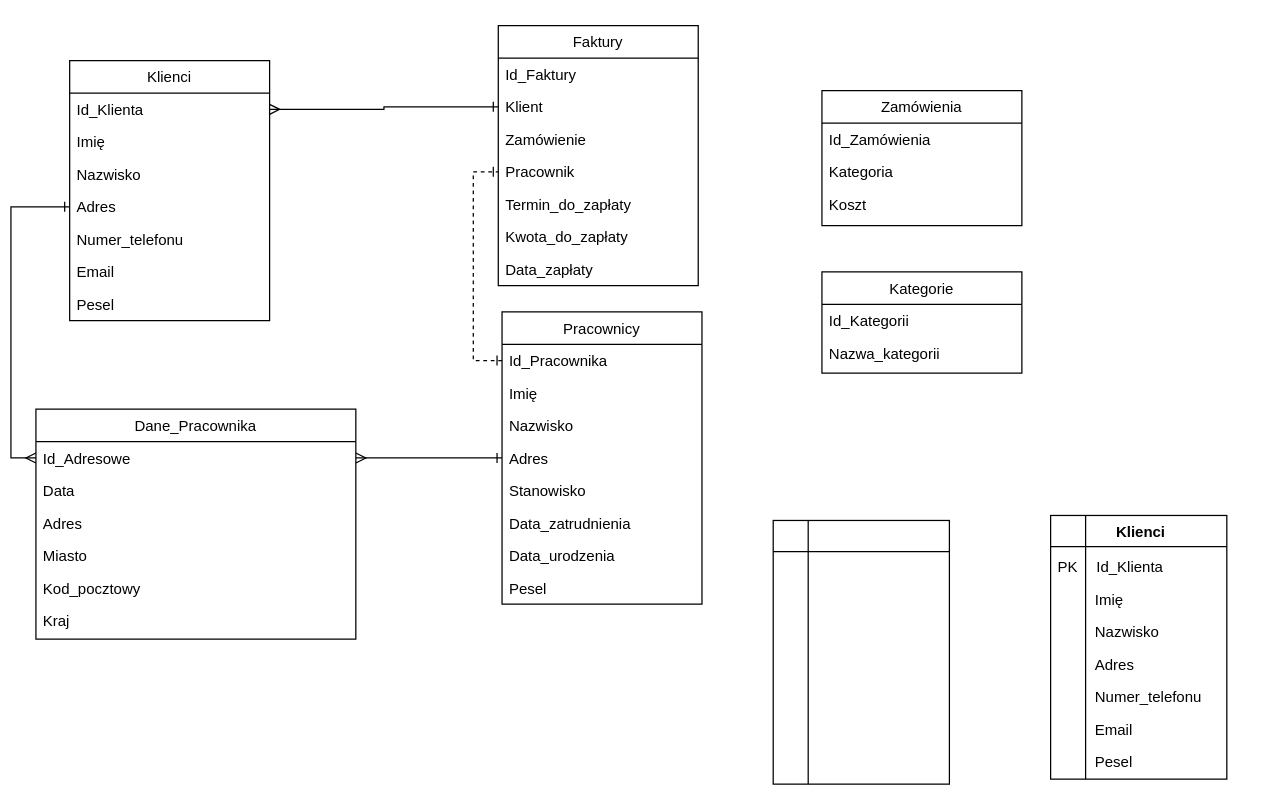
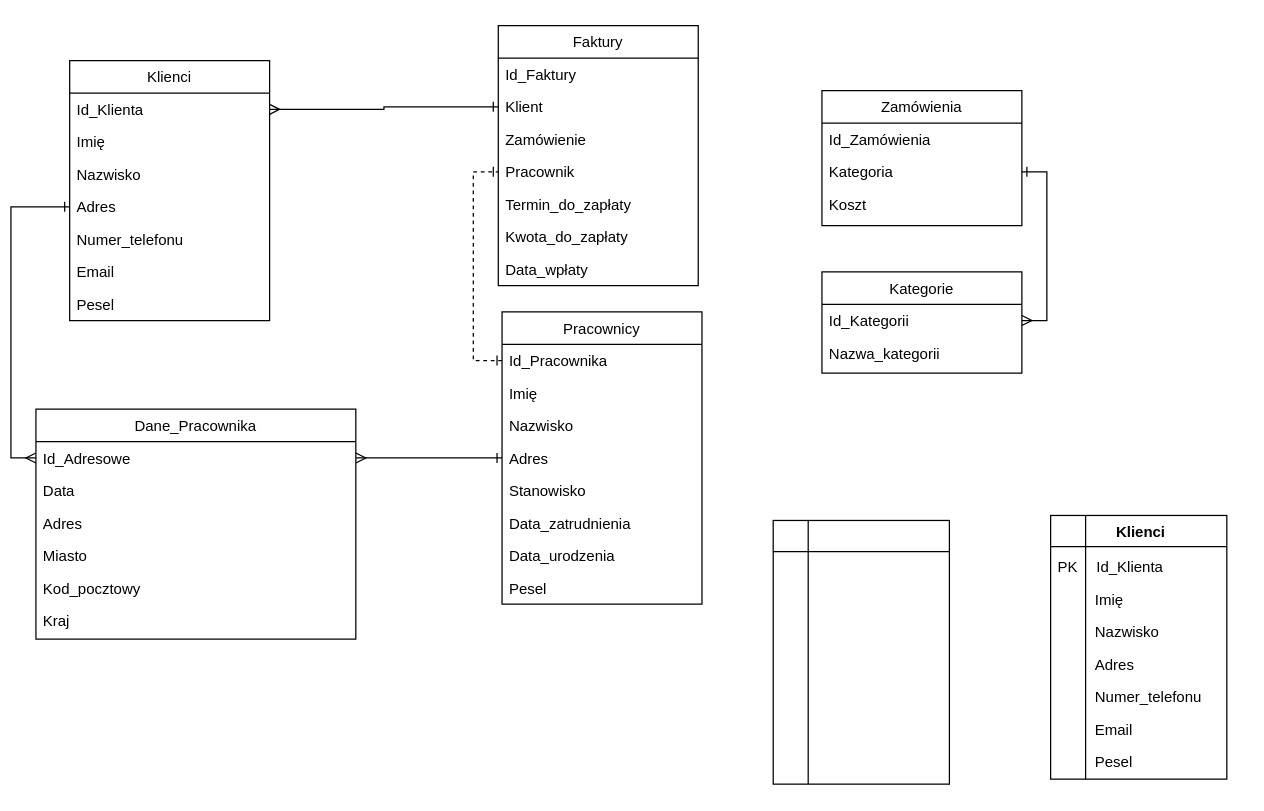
edge "Kategoria" -- "Id_Kategorii": added
node "Data_zapłaty": label "Data_zapłaty" -> "Data_wpłaty"
